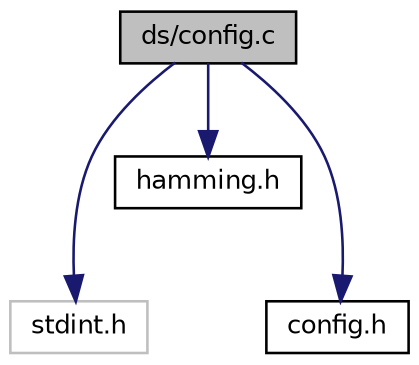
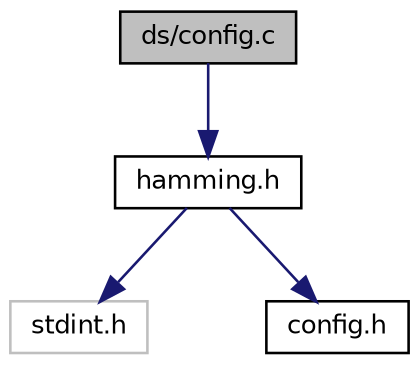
edge "ds/config.c" -> "stdint.h": now "hamming.h" -> "stdint.h"
edge "ds/config.c" -> "config.h": now "hamming.h" -> "config.h"
